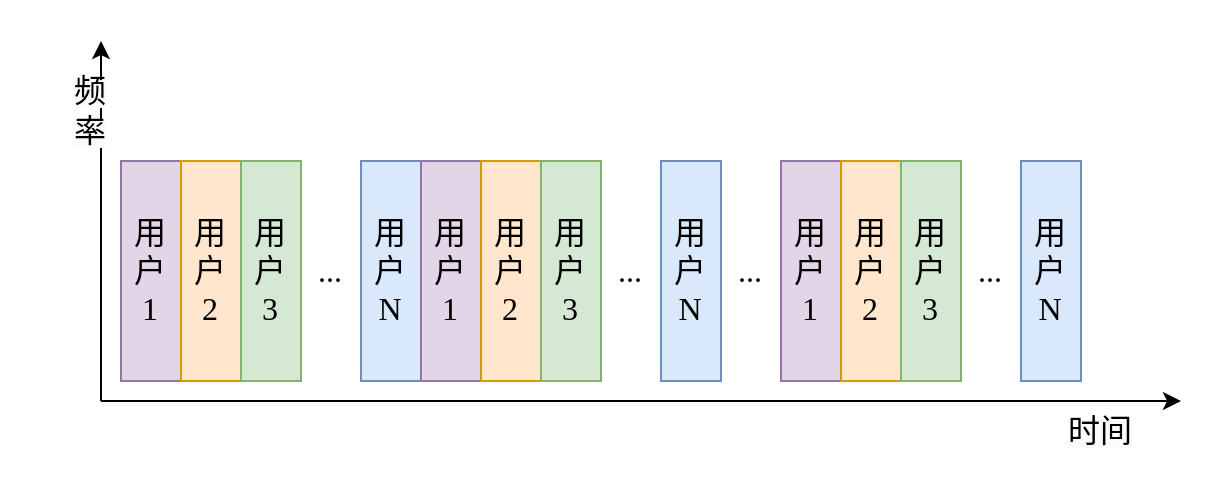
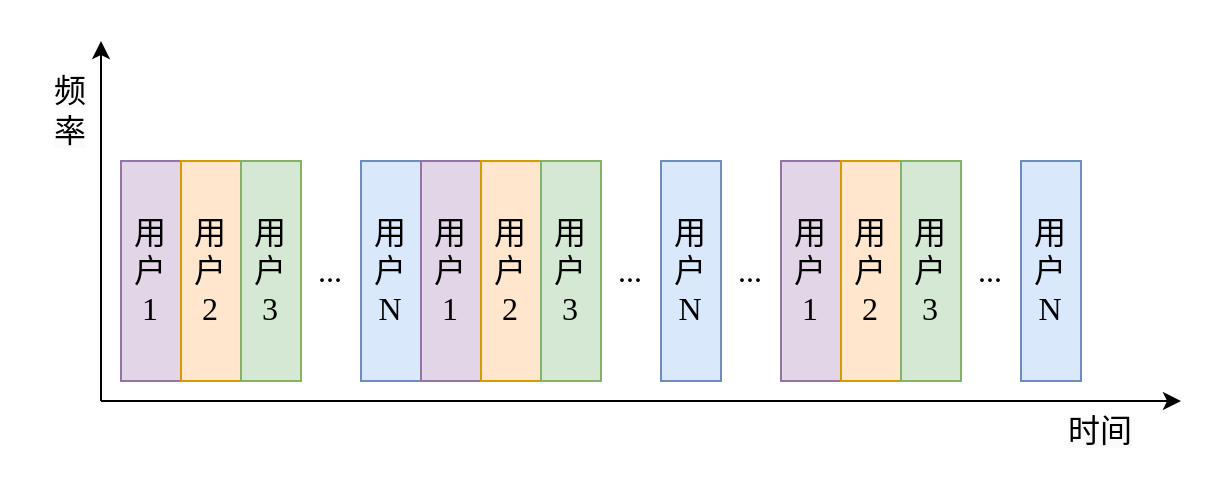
node "频率": moved (91, 111) -> (71, 111)
